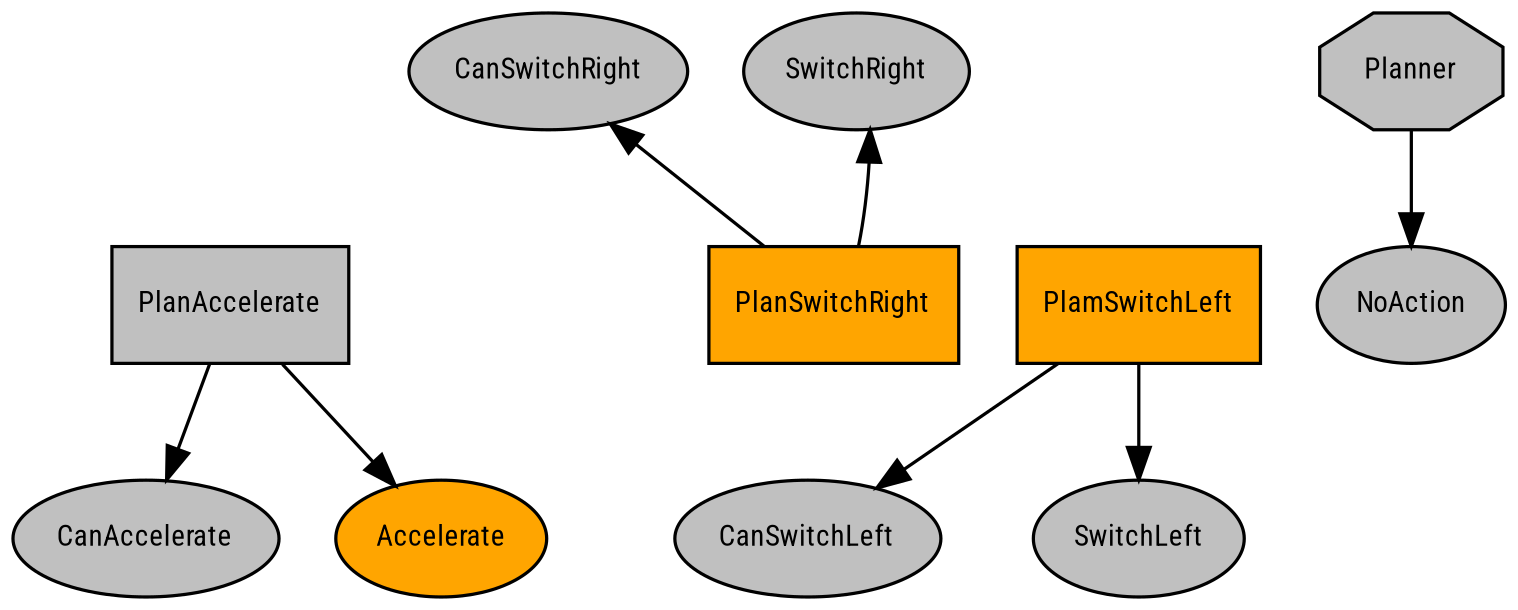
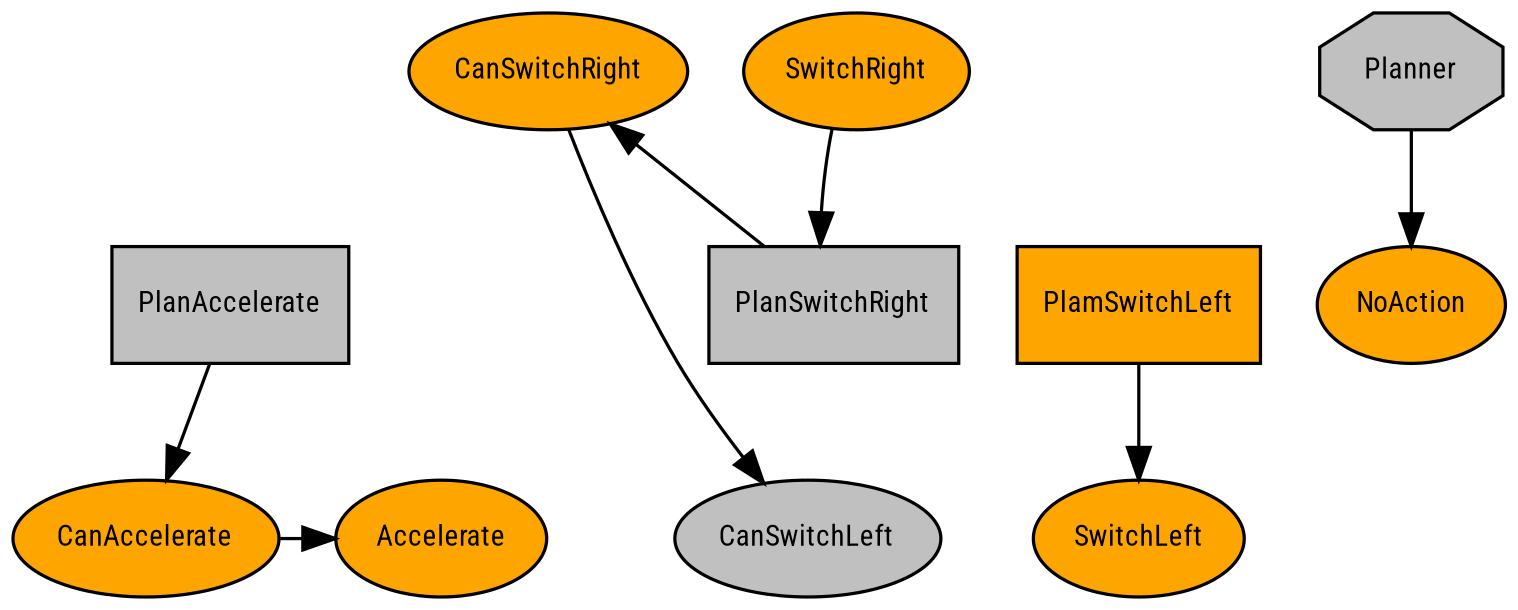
node "CanSwitchRight": fillcolor gray -> orange
node "SwitchRight": fillcolor gray -> orange
edge "PlanSwitchRight" -> "SwitchRight": reversed
node "PlanSwitchRight": fillcolor orange -> gray
node "NoAction": fillcolor gray -> orange
edge "PlanAccelerate" -> "Accelerate": now "CanAccelerate" -> "Accelerate"
edge "PlamSwitchLeft" -> "CanSwitchLeft": now "CanSwitchRight" -> "CanSwitchLeft"
node "CanAccelerate": fillcolor gray -> orange
node "SwitchLeft": fillcolor gray -> orange
